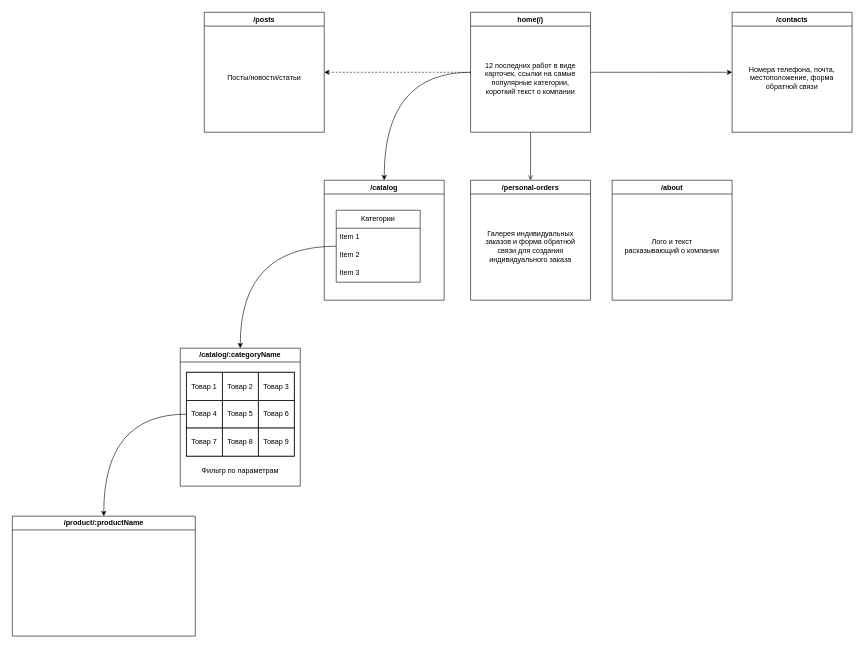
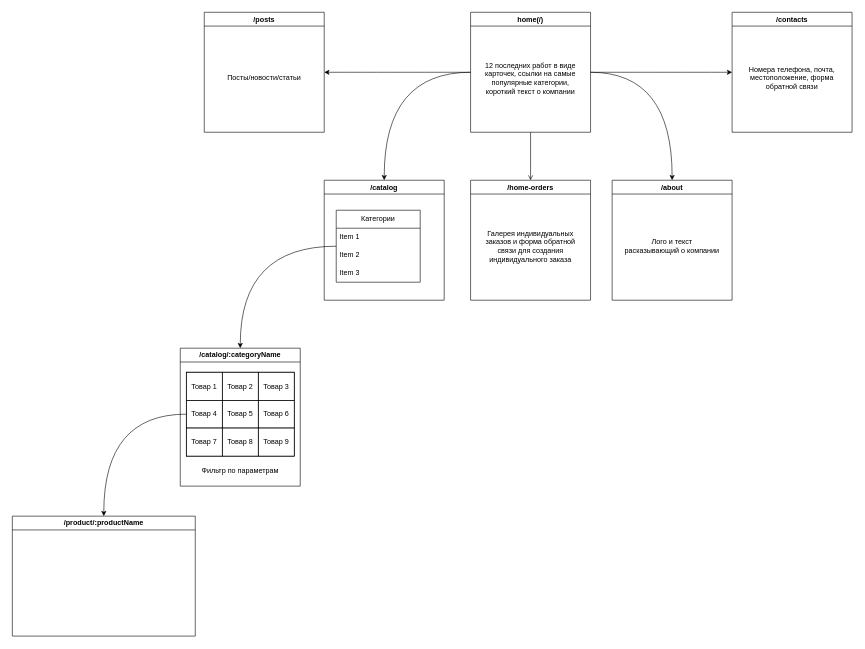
edge "home(/)" -> "/posts": style dashed -> solid
edge "home(/)" -> "/about": added
node "/personal-orders": label "/personal-orders" -> "/home-orders"
